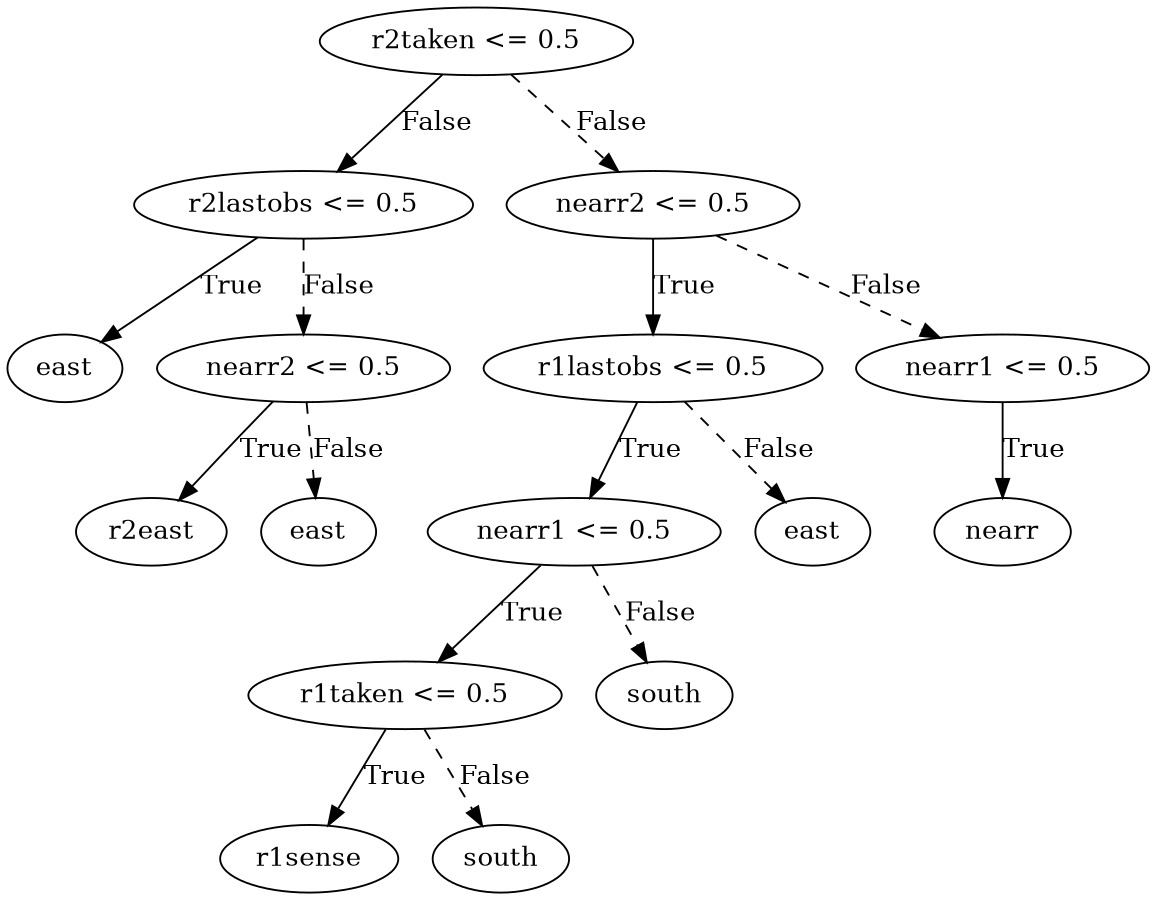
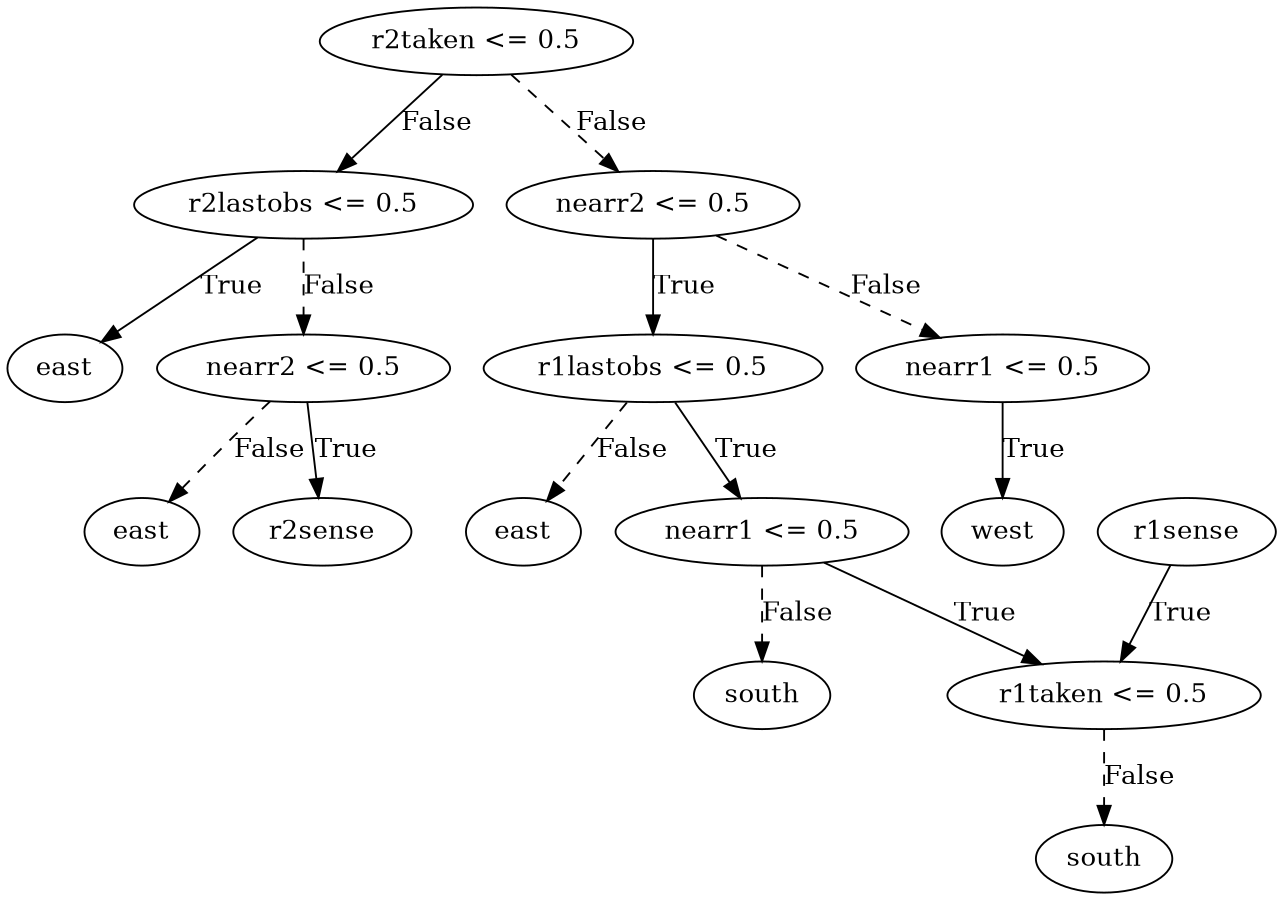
node "r2east": label "r2east" -> "r2sense"
node "nearr": label "nearr" -> "west"
edge "r1taken <= 0.5" -> "r1sense": reversed
